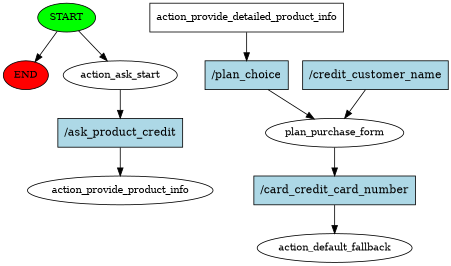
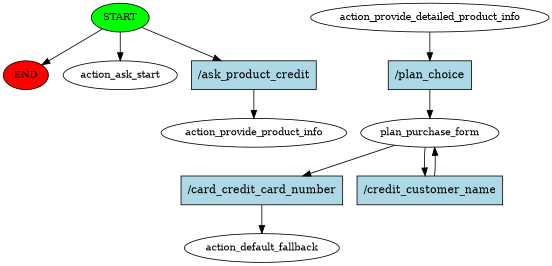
node "action_provide_detailed_product_info": shape box -> ellipse
edge "action_ask_start" -> "/ask_product_credit": now "START" -> "/ask_product_credit"
edge "plan_purchase_form" -> "/credit_customer_name": added
